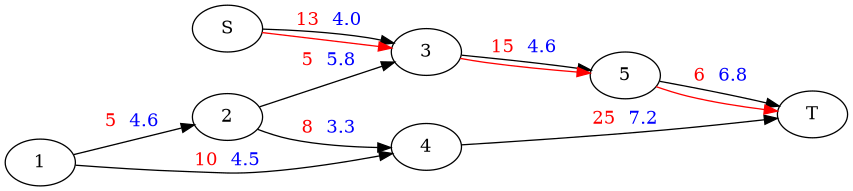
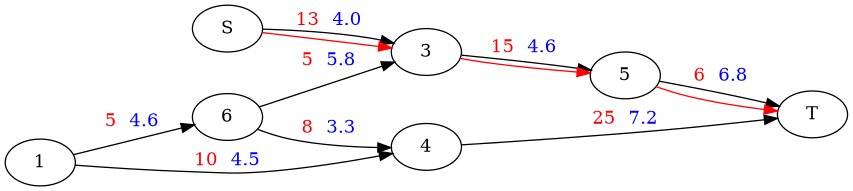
node "2": label "2" -> "6"
